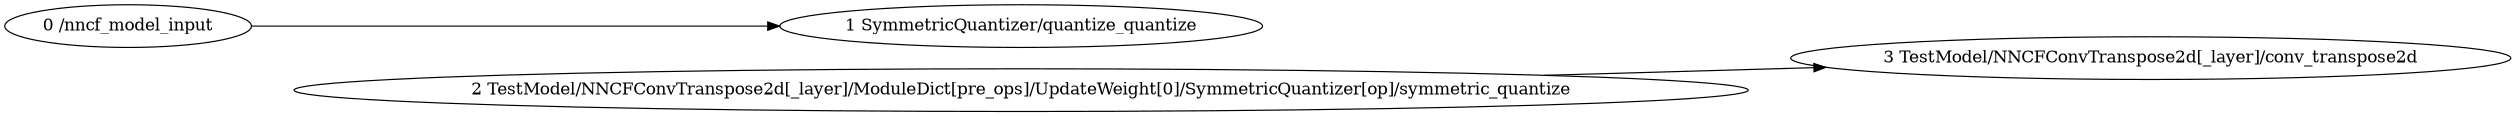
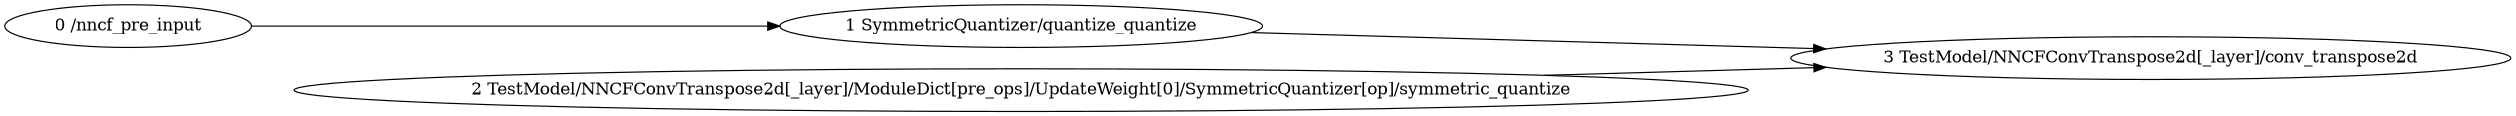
node "0 /nncf_model_input": label "0 /nncf_model_input" -> "0 /nncf_pre_input"
edge "1 SymmetricQuantizer/quantize_quantize" -> "3 TestModel/NNCFConvTranspose2d[_layer]/conv_transpose2d": added
